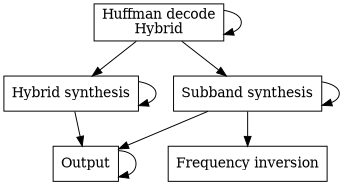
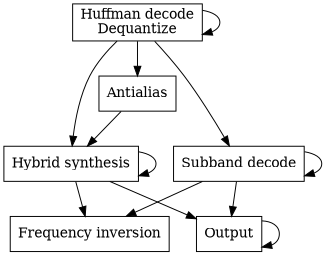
node "Huffman decode Hybrid": label "Huffman decode Hybrid" -> "Huffman decode Dequantize"
node "Antialias": added
node "Subband synthesis": label "Subband synthesis" -> "Subband decode"
edge "Hybrid synthesis" -> "Frequency inversion": added
